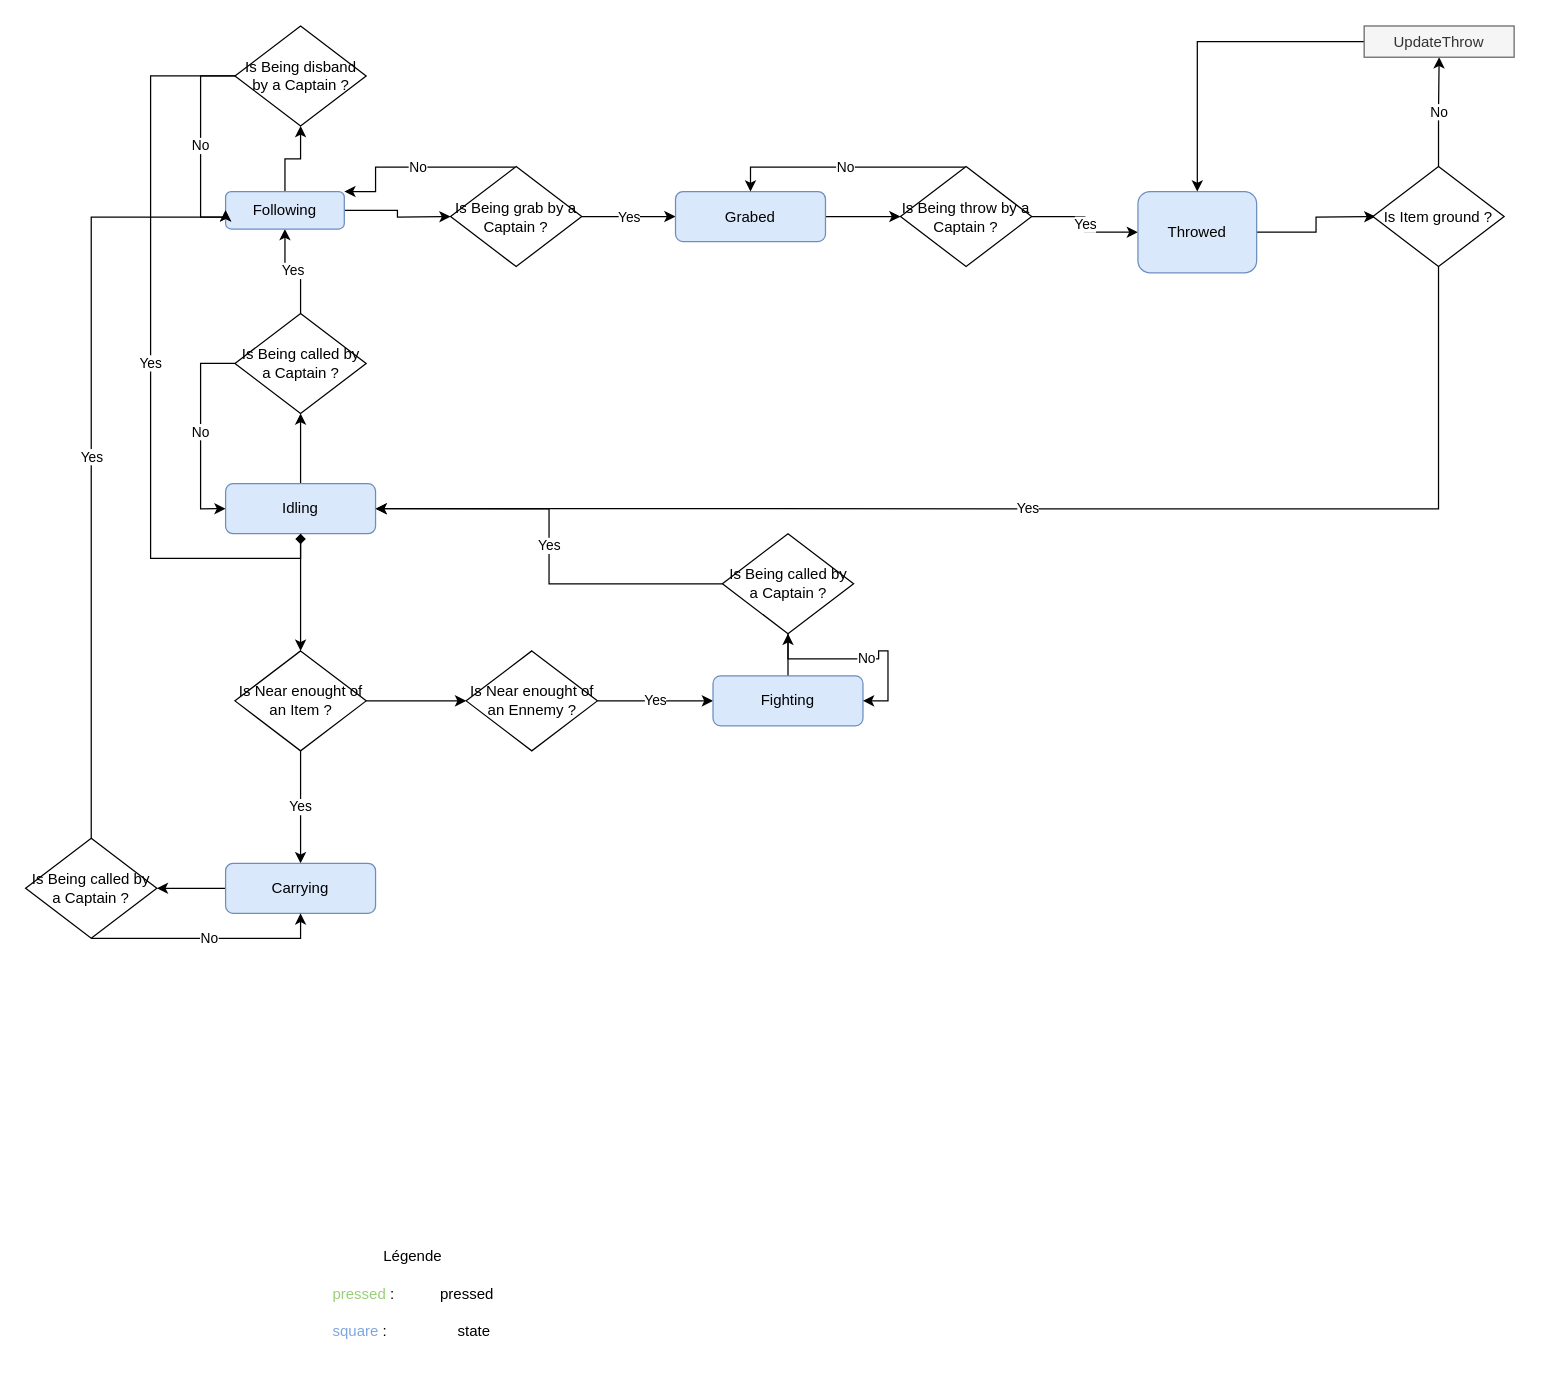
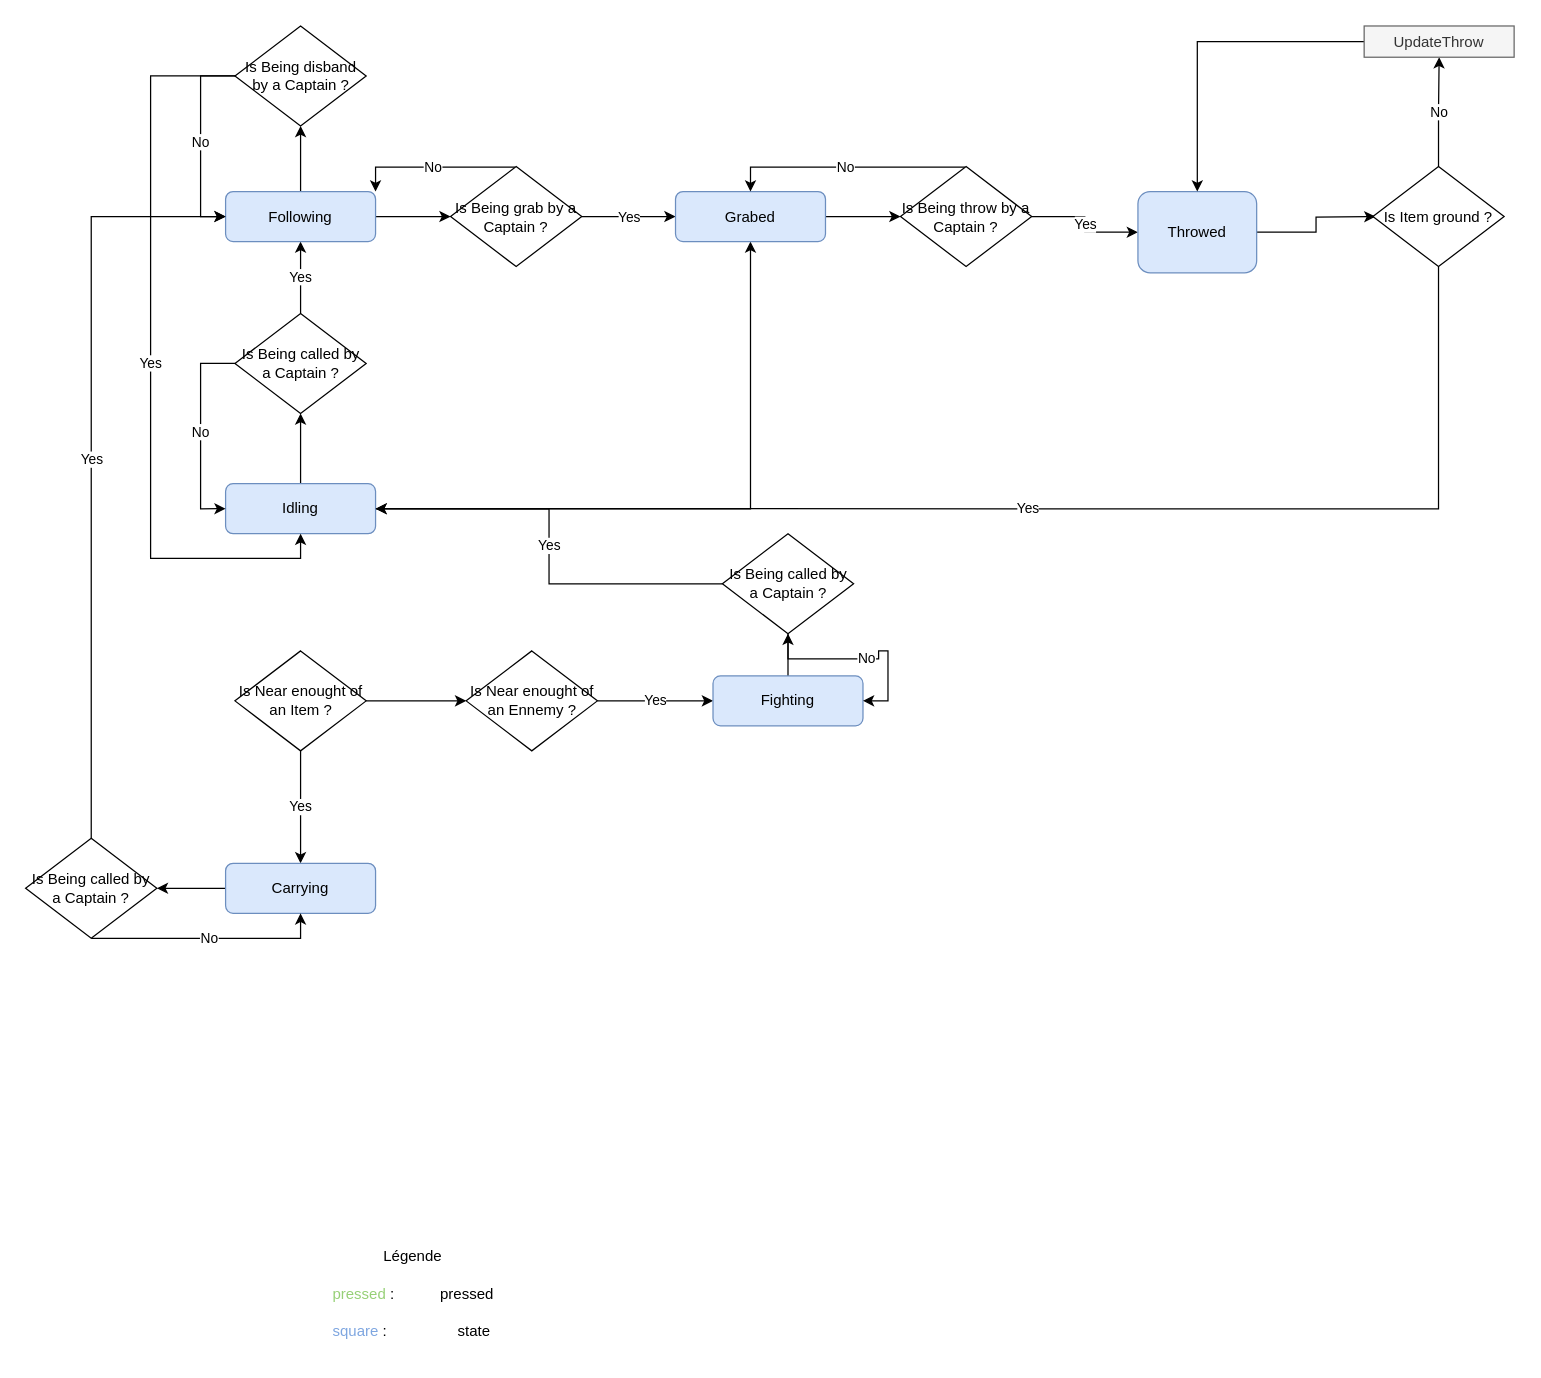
node "Following": size 119x38 -> 150x50
edge "Is Being disband by a Captain ?" -> "Idling": arrowhead diamond -> classic
edge "Idling" -> "Is Near enought of an Item ?": now "Idling" -> "Grabed"
